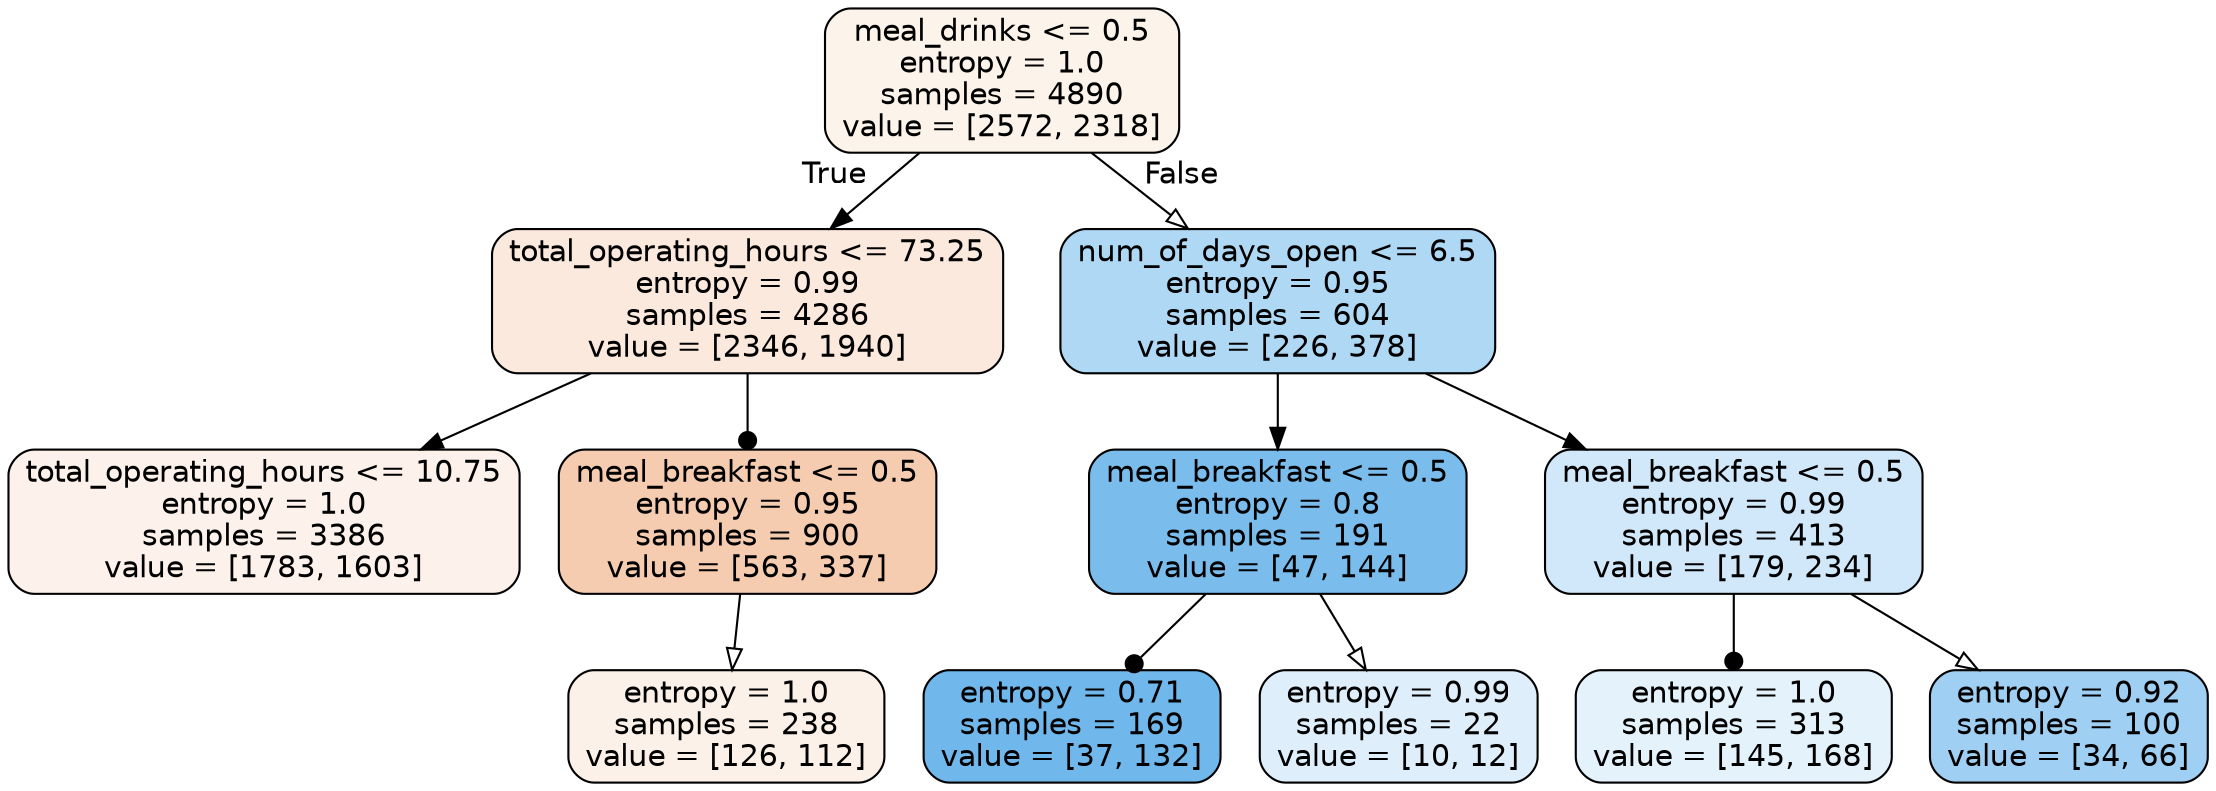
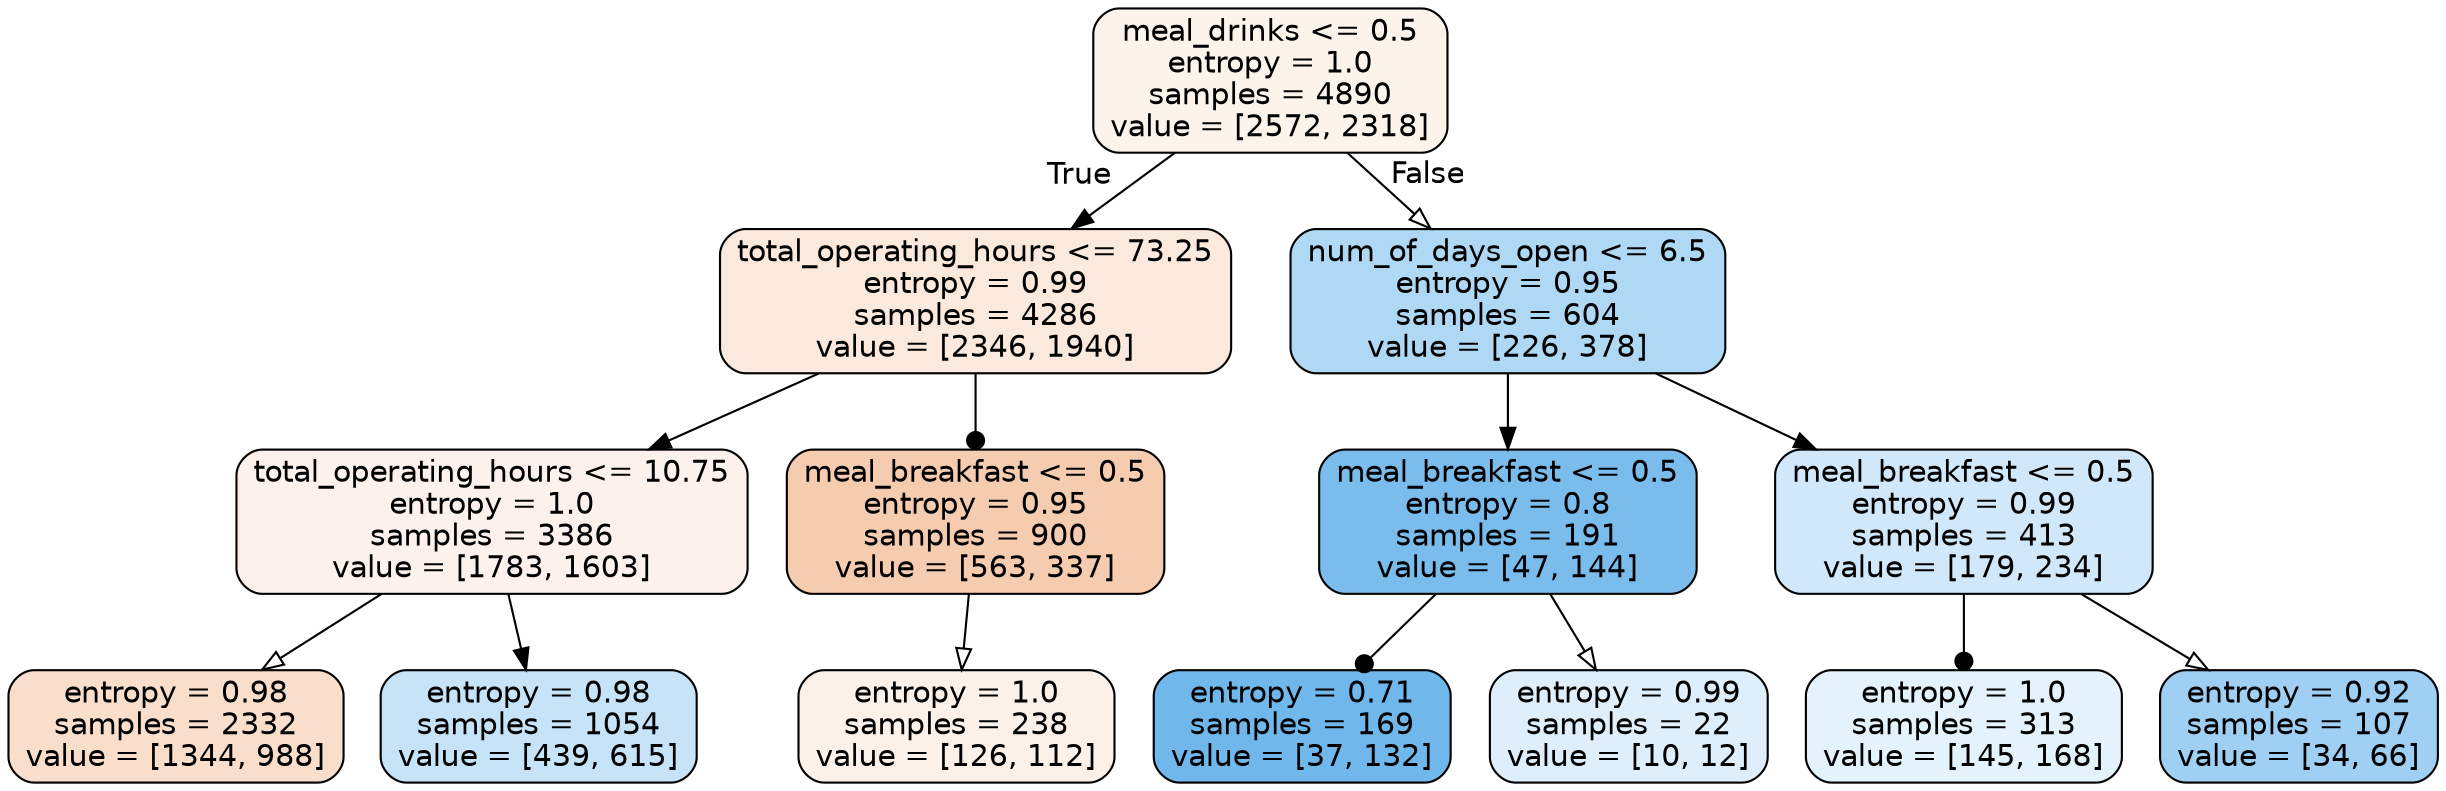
node "entropy = 0.98 samples = 2332 value = [1344, 988]": added
node "entropy = 0.98 samples = 1054 value = [439, 615]": added
node "entropy = 0.92 samples = 100 value = [34, 66]": label "entropy = 0.92 samples = 100 value = [34, 66]" -> "entropy = 0.92 samples = 107 value = [34, 66]"
